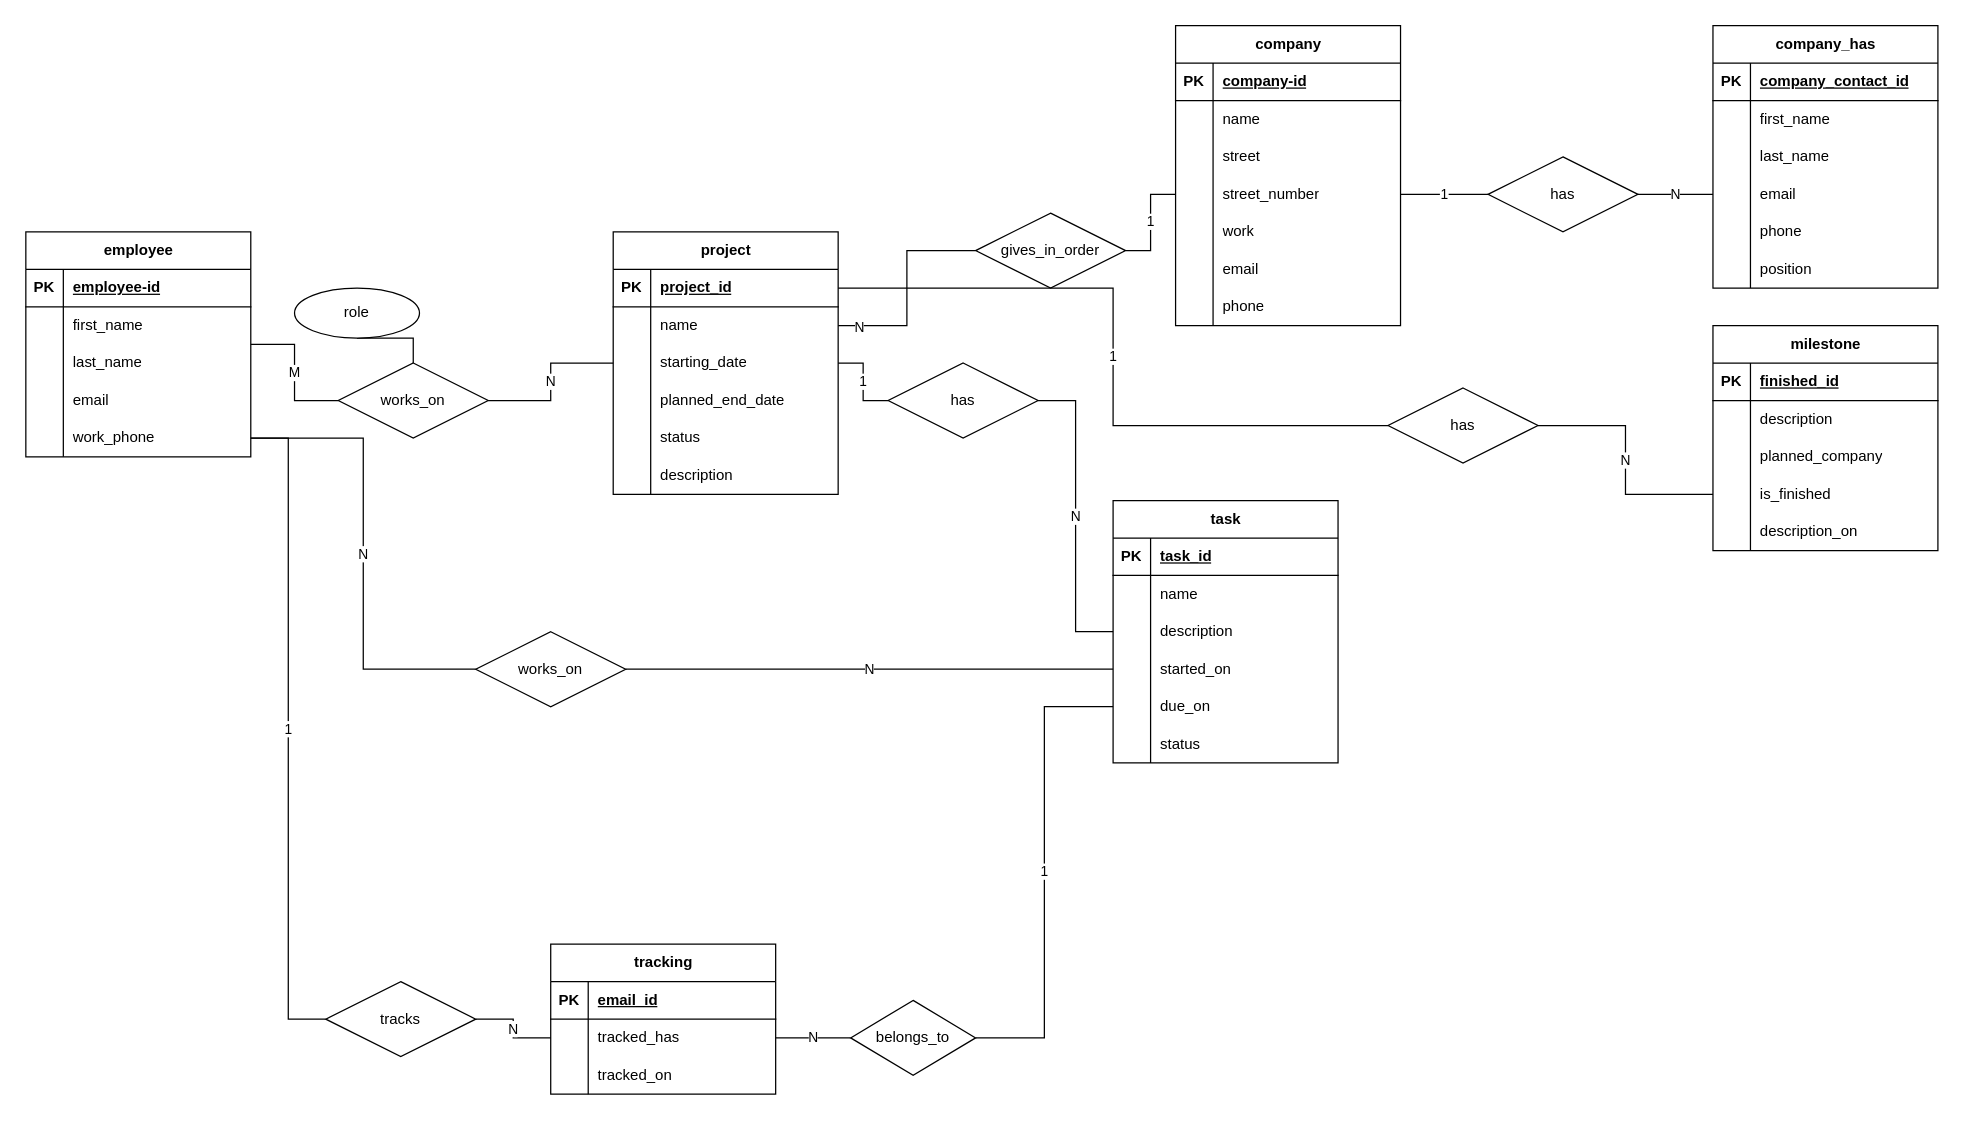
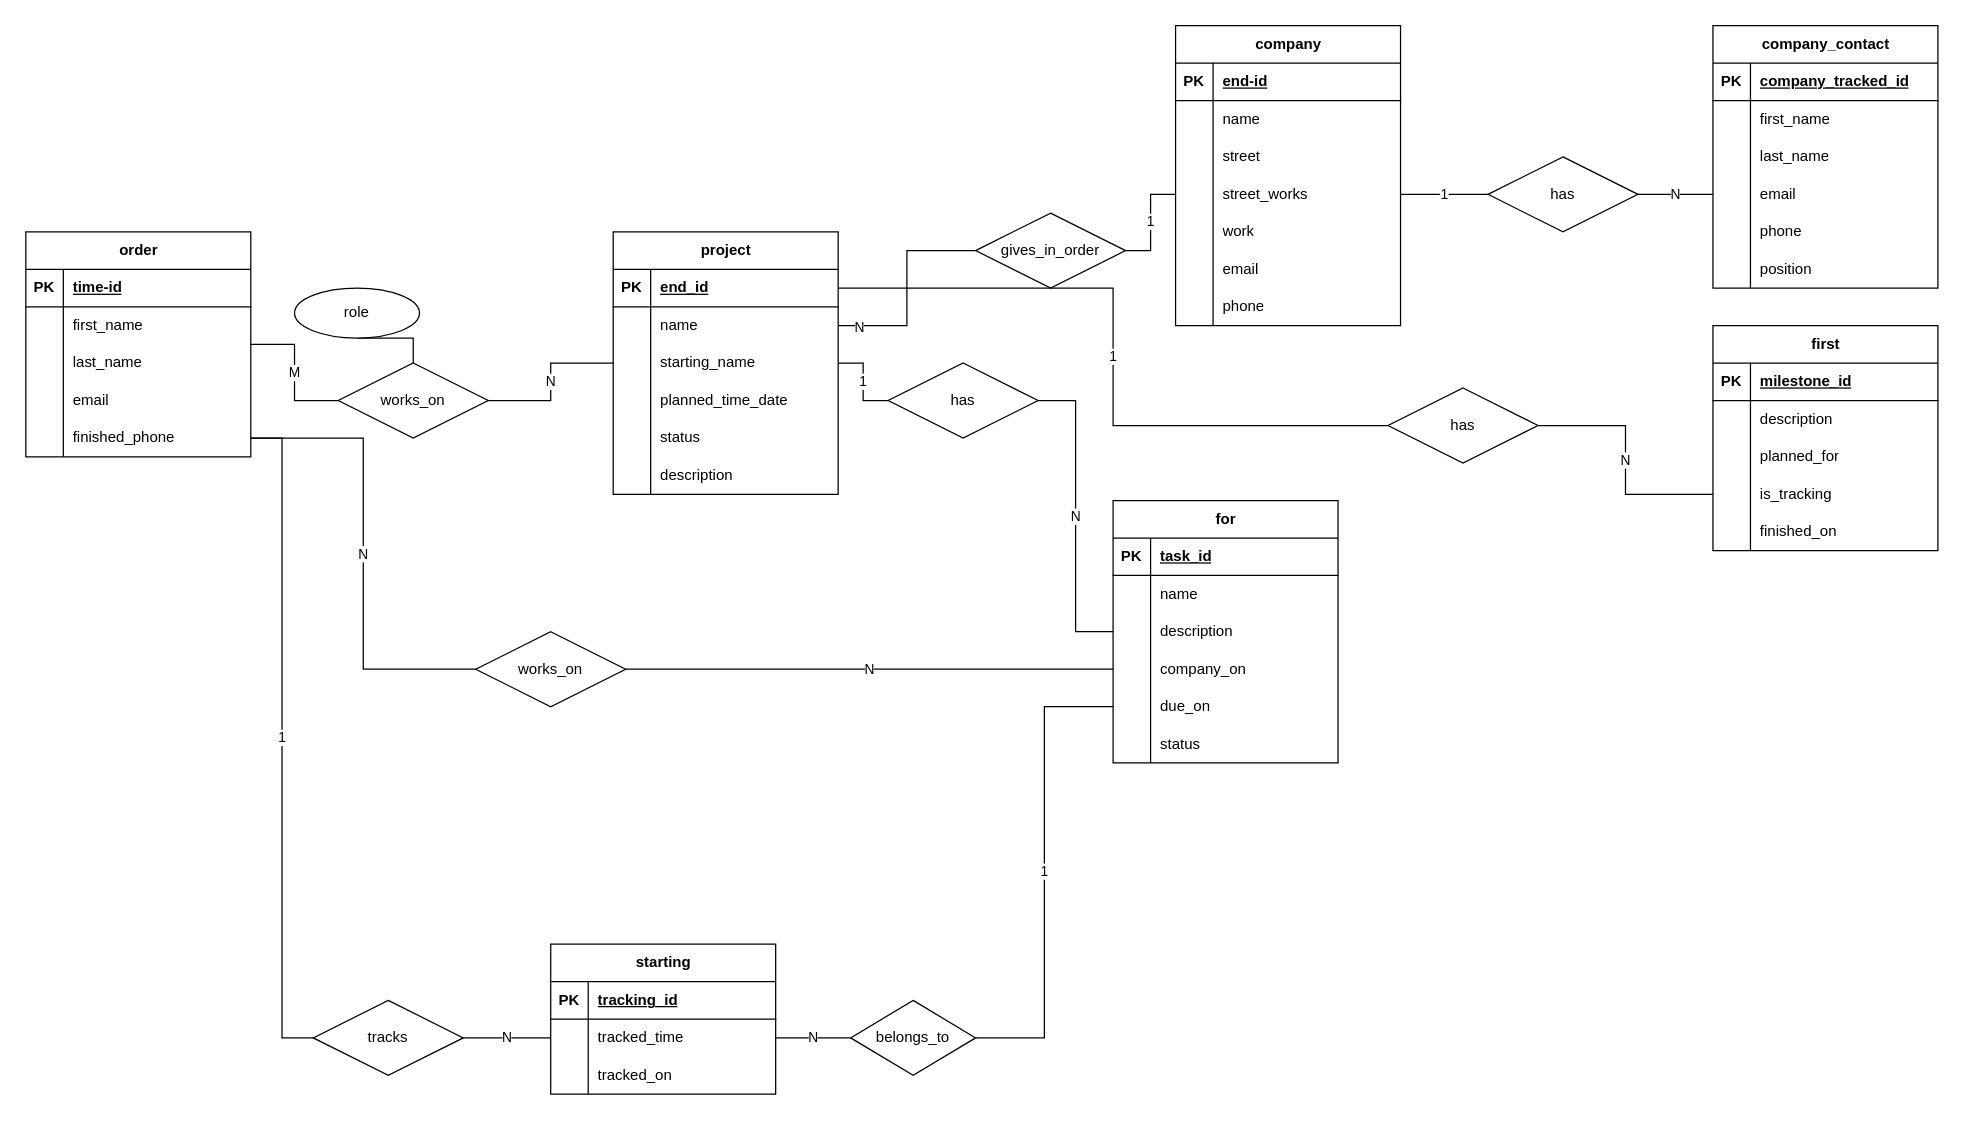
node "company_has": label "company_has" -> "company_contact"
node "company-id": label "company-id" -> "end-id"
node "company_contact_id": label "company_contact_id" -> "company_tracked_id"
node "street_number": label "street_number" -> "street_works"
node "employee": label "employee" -> "order"
node "employee-id": label "employee-id" -> "time-id"
node "project_id": label "project_id" -> "end_id"
node "milestone": label "milestone" -> "first"
node "starting_date": label "starting_date" -> "starting_name"
node "finished_id": label "finished_id" -> "milestone_id"
node "planned_end_date": label "planned_end_date" -> "planned_time_date"
node "work_phone": label "work_phone" -> "finished_phone"
node "planned_company": label "planned_company" -> "planned_for"
node "is_finished": label "is_finished" -> "is_tracking"
node "task": label "task" -> "for"
node "description_on": label "description_on" -> "finished_on"
node "started_on": label "started_on" -> "company_on"
node "tracking": label "tracking" -> "starting"
node "email_id": label "email_id" -> "tracking_id"
node "tracks": moved (401, 1019) -> (388, 1038)
node "tracked_has": label "tracked_has" -> "tracked_time"
